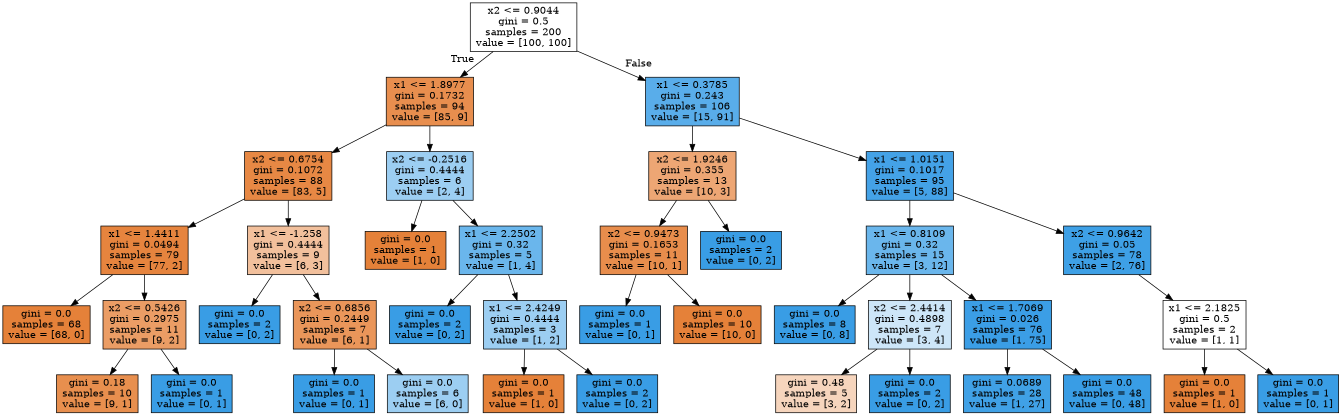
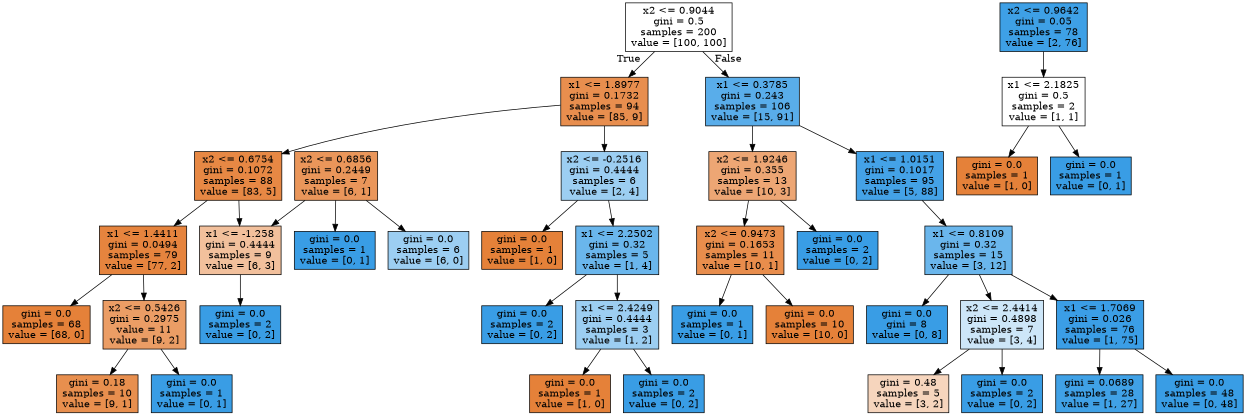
edge "x1 <= 1.0151 gini = 0.1017 samples = 95 value = [5, 88]" -> "x2 <= 0.9642 gini = 0.05 samples = 78 value = [2, 76]": removed
edge "x1 <= -1.258 gini = 0.4444 samples = 9 value = [6, 3]" -> "x2 <= 0.6856 gini = 0.2449 samples = 7 value = [6, 1]": reversed
node "x2 <= 0.5426 gini = 0.2975 samples = 11 value = [9, 2]": label "x2 <= 0.5426 gini = 0.2975 samples = 11 value = [9, 2]" -> "x2 <= 0.5426 gini = 0.2975 value = 11 value = [9, 2]"
node "gini = 0.0 samples = 8 value = [0, 8]": label "gini = 0.0 samples = 8 value = [0, 8]" -> "gini = 0.0 gini = 8 value = [0, 8]"
